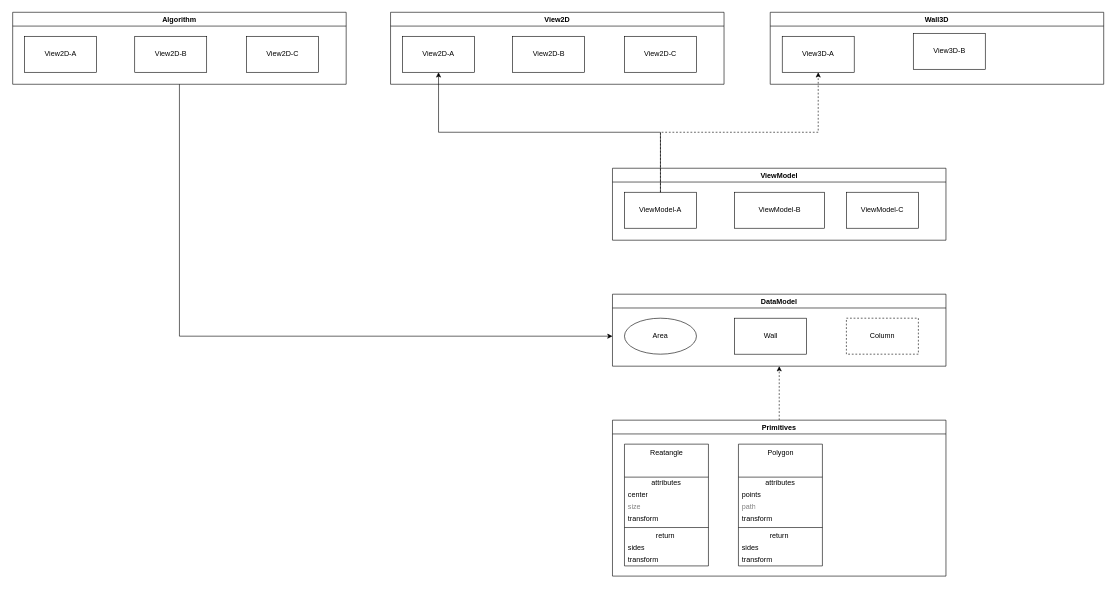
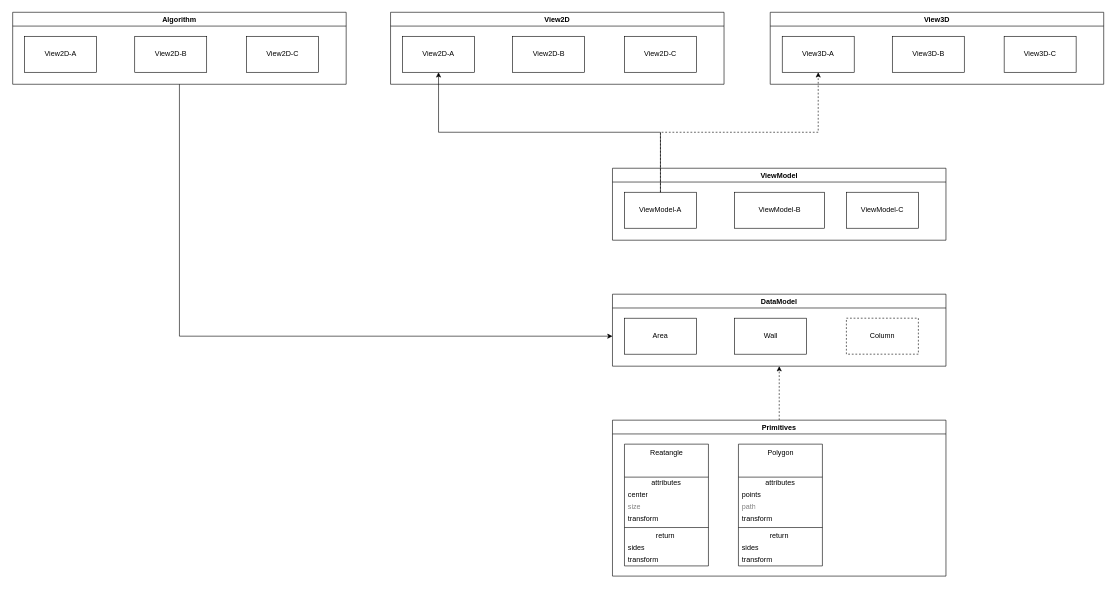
node "Wall3D": label "Wall3D" -> "View3D"
node "View3D-B": moved (949, 51) -> (928, 54)
node "View3D-C": added
node "Area": shape ellipse -> rectangle
